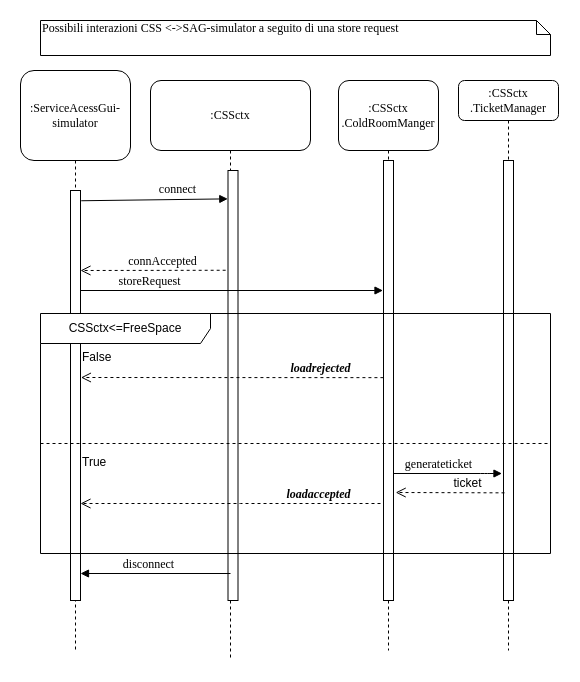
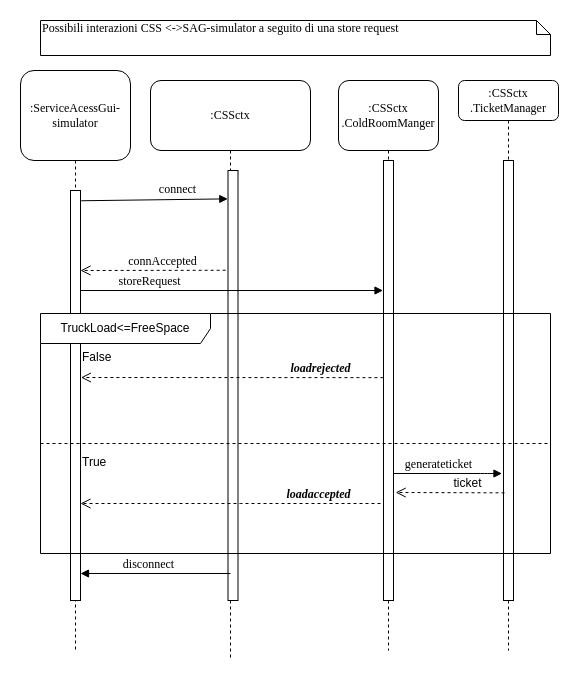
node "CSSctx<=FreeSpace": label "CSSctx<=FreeSpace" -> "TruckLoad<=FreeSpace"
